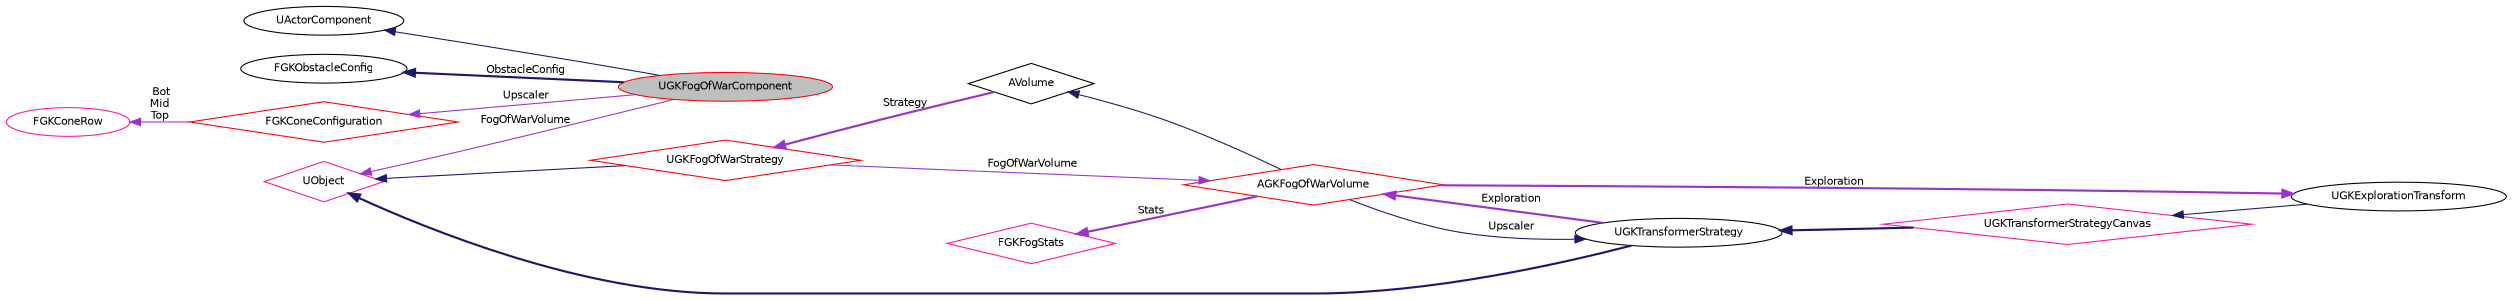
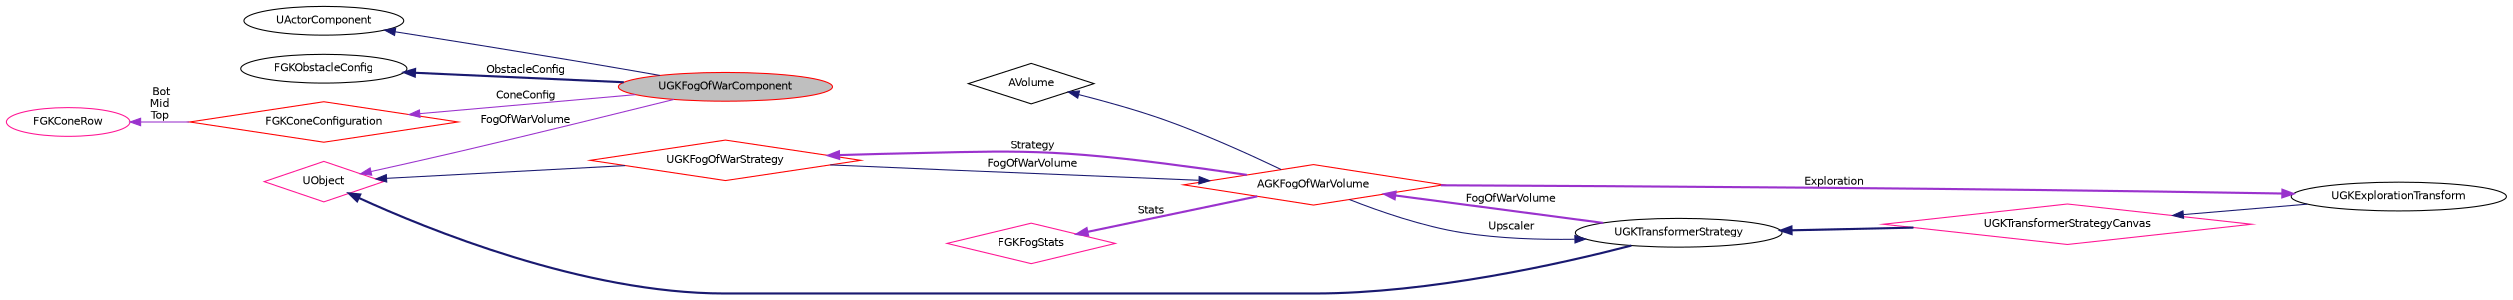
edge "UGKFogOfWarComponent" -> "FGKConeConfiguration": label " Upscaler" -> " ConeConfig"
edge "AVolume" -> "UGKFogOfWarStrategy": now "AGKFogOfWarVolume" -> "UGKFogOfWarStrategy"
edge "UGKFogOfWarStrategy" -> "AGKFogOfWarVolume": color darkorchid3 -> midnightblue
edge "UGKTransformerStrategy" -> "AGKFogOfWarVolume": label " Exploration" -> " FogOfWarVolume"
